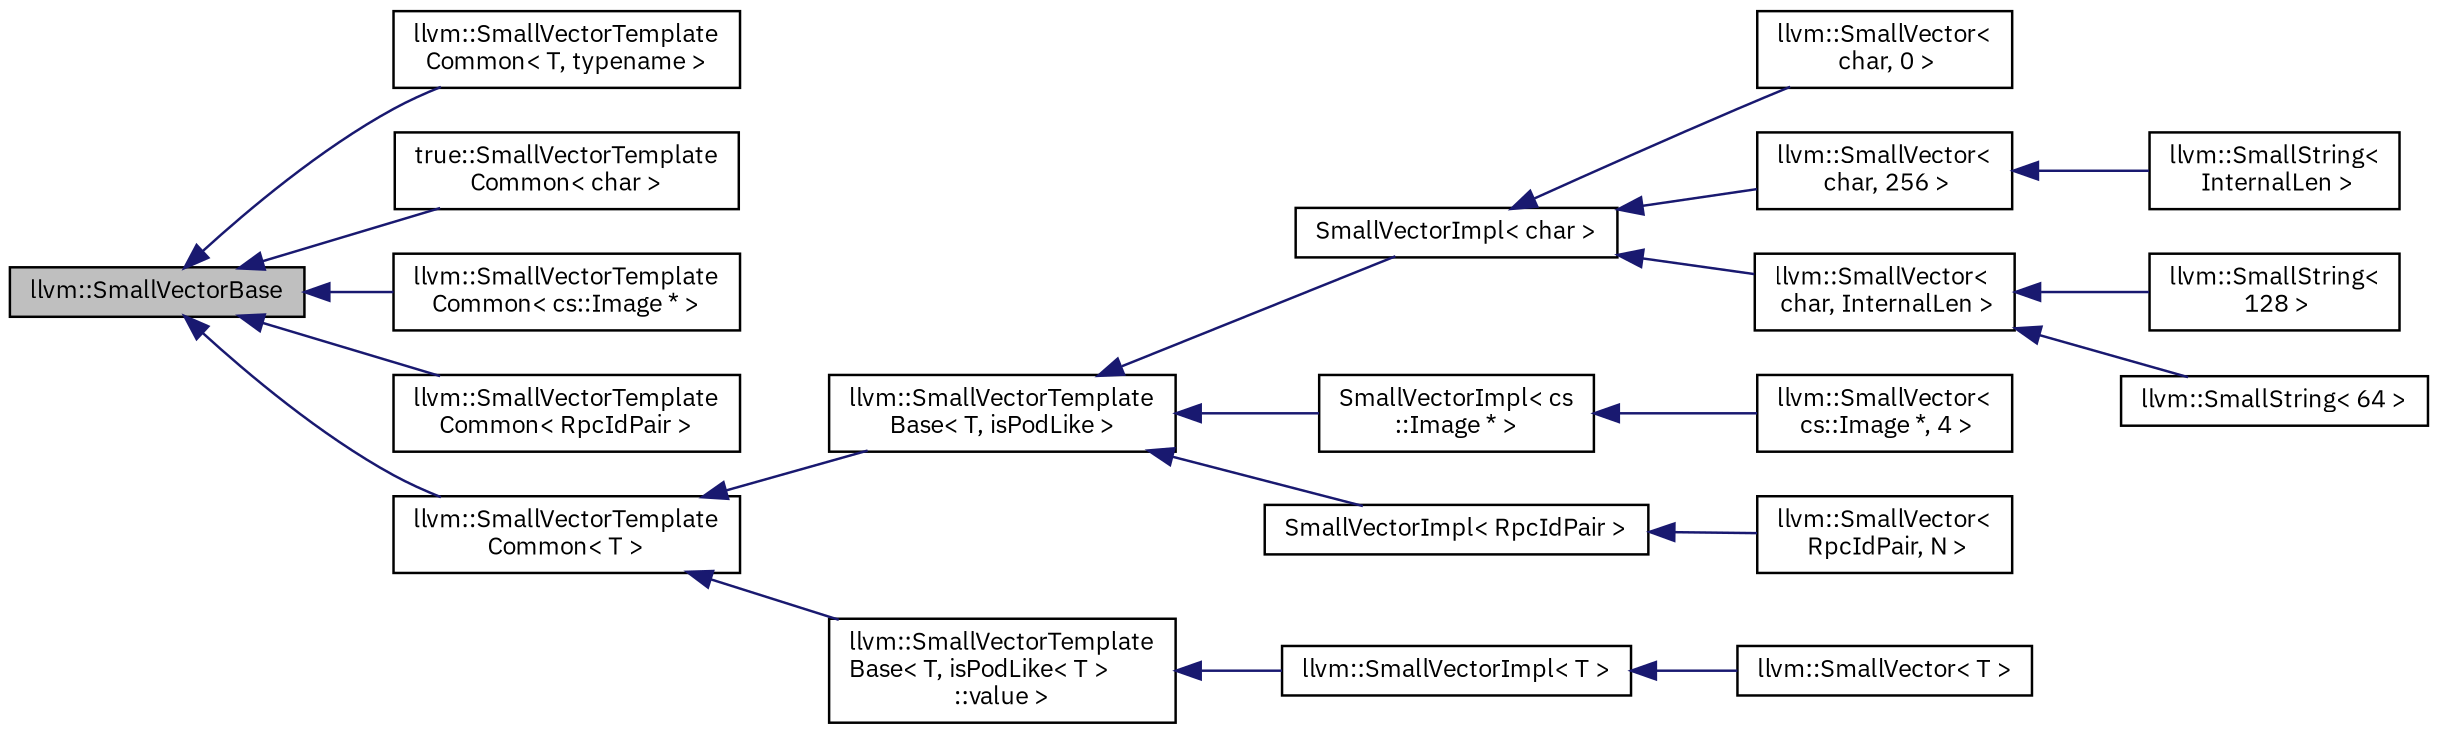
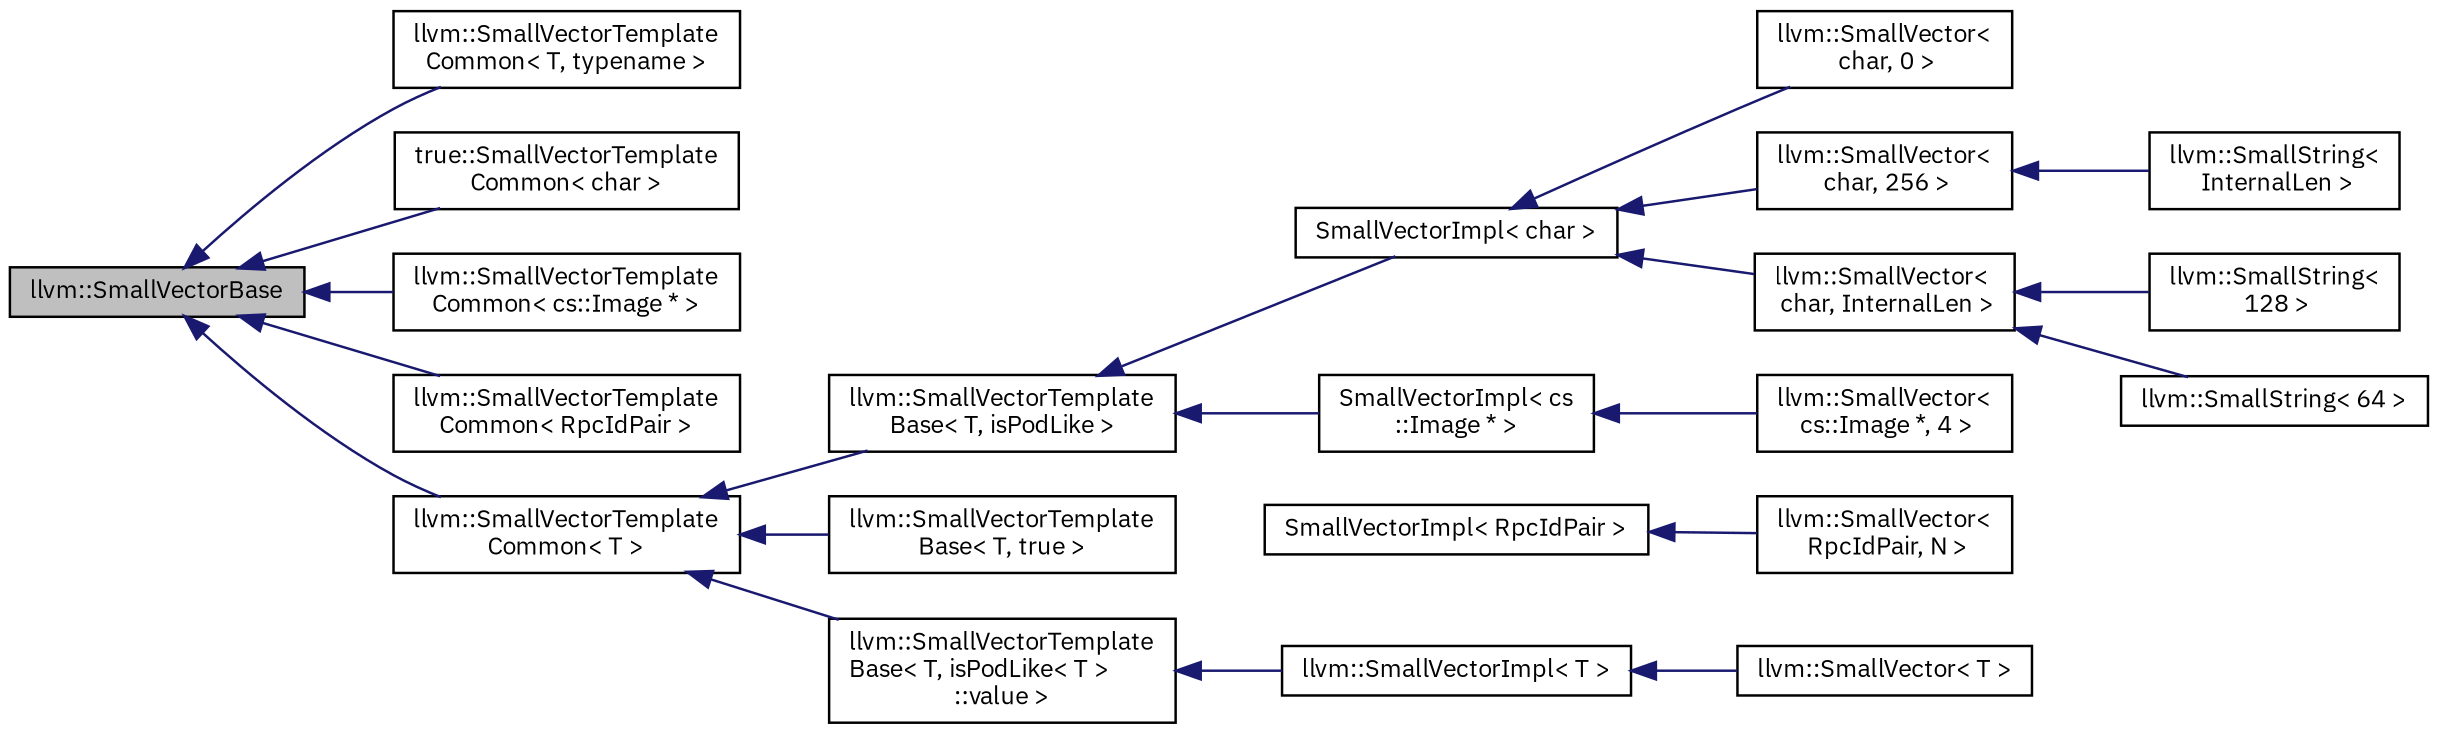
edge "SmallVectorImpl< RpcIdPair >" -> "llvm::SmallVectorTemplate Base< T, isPodLike >": removed
node "llvm::SmallVectorTemplate Base< T, true >": added
